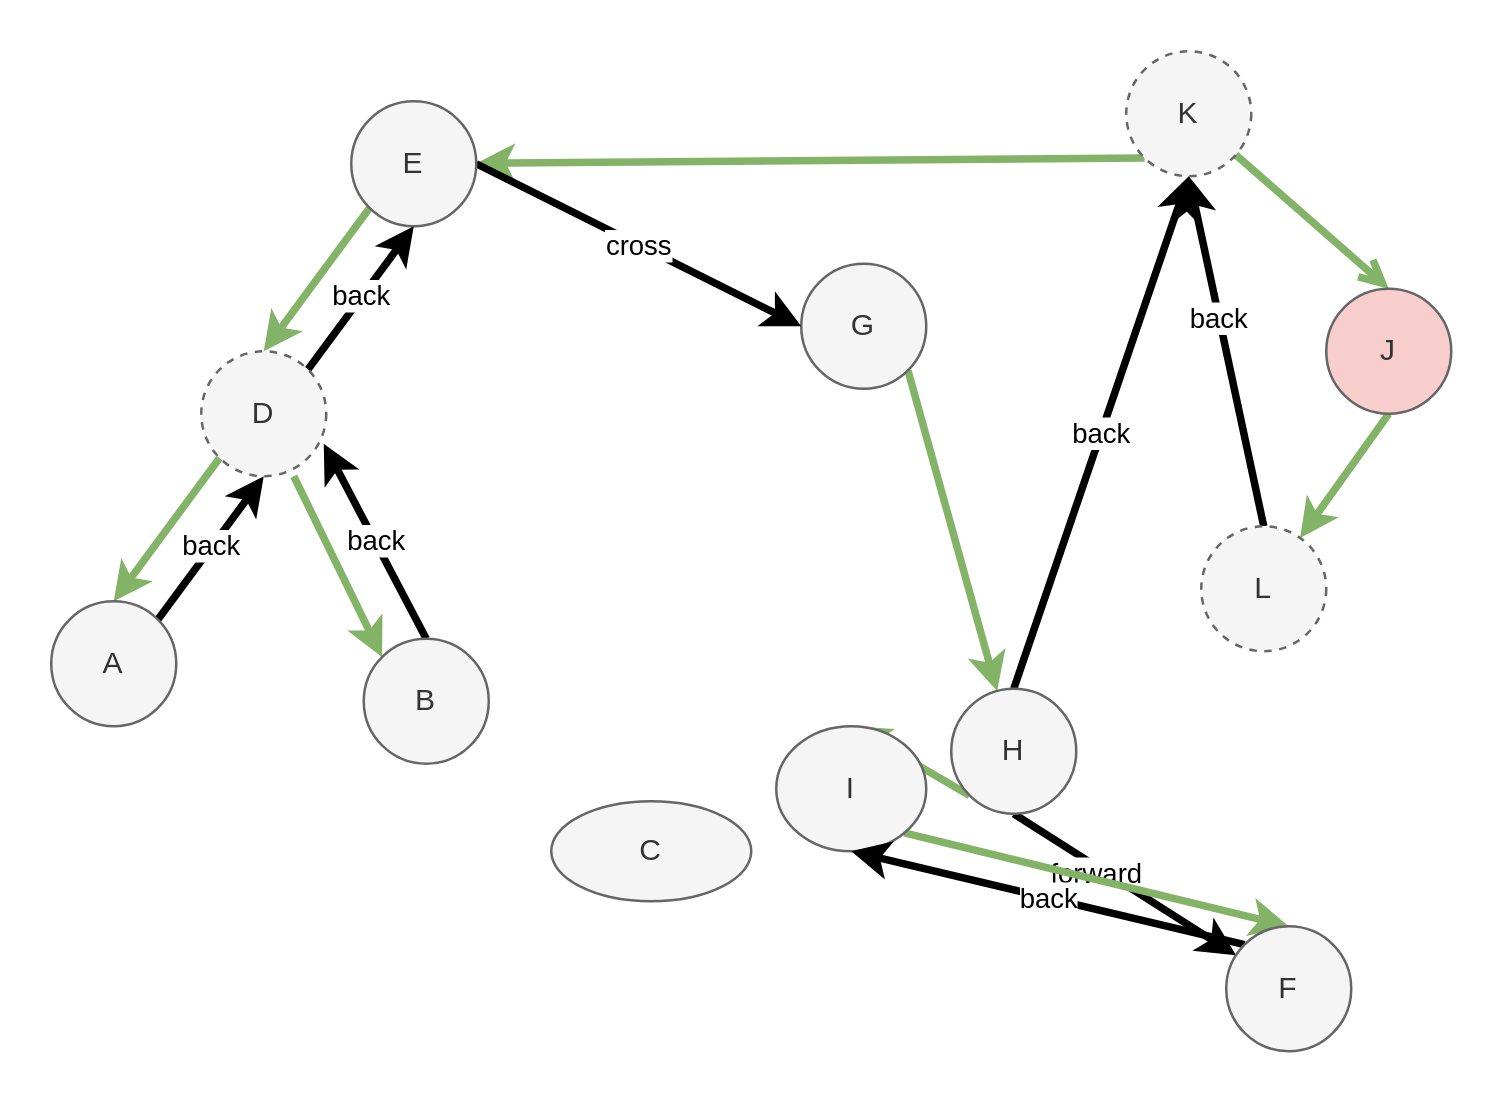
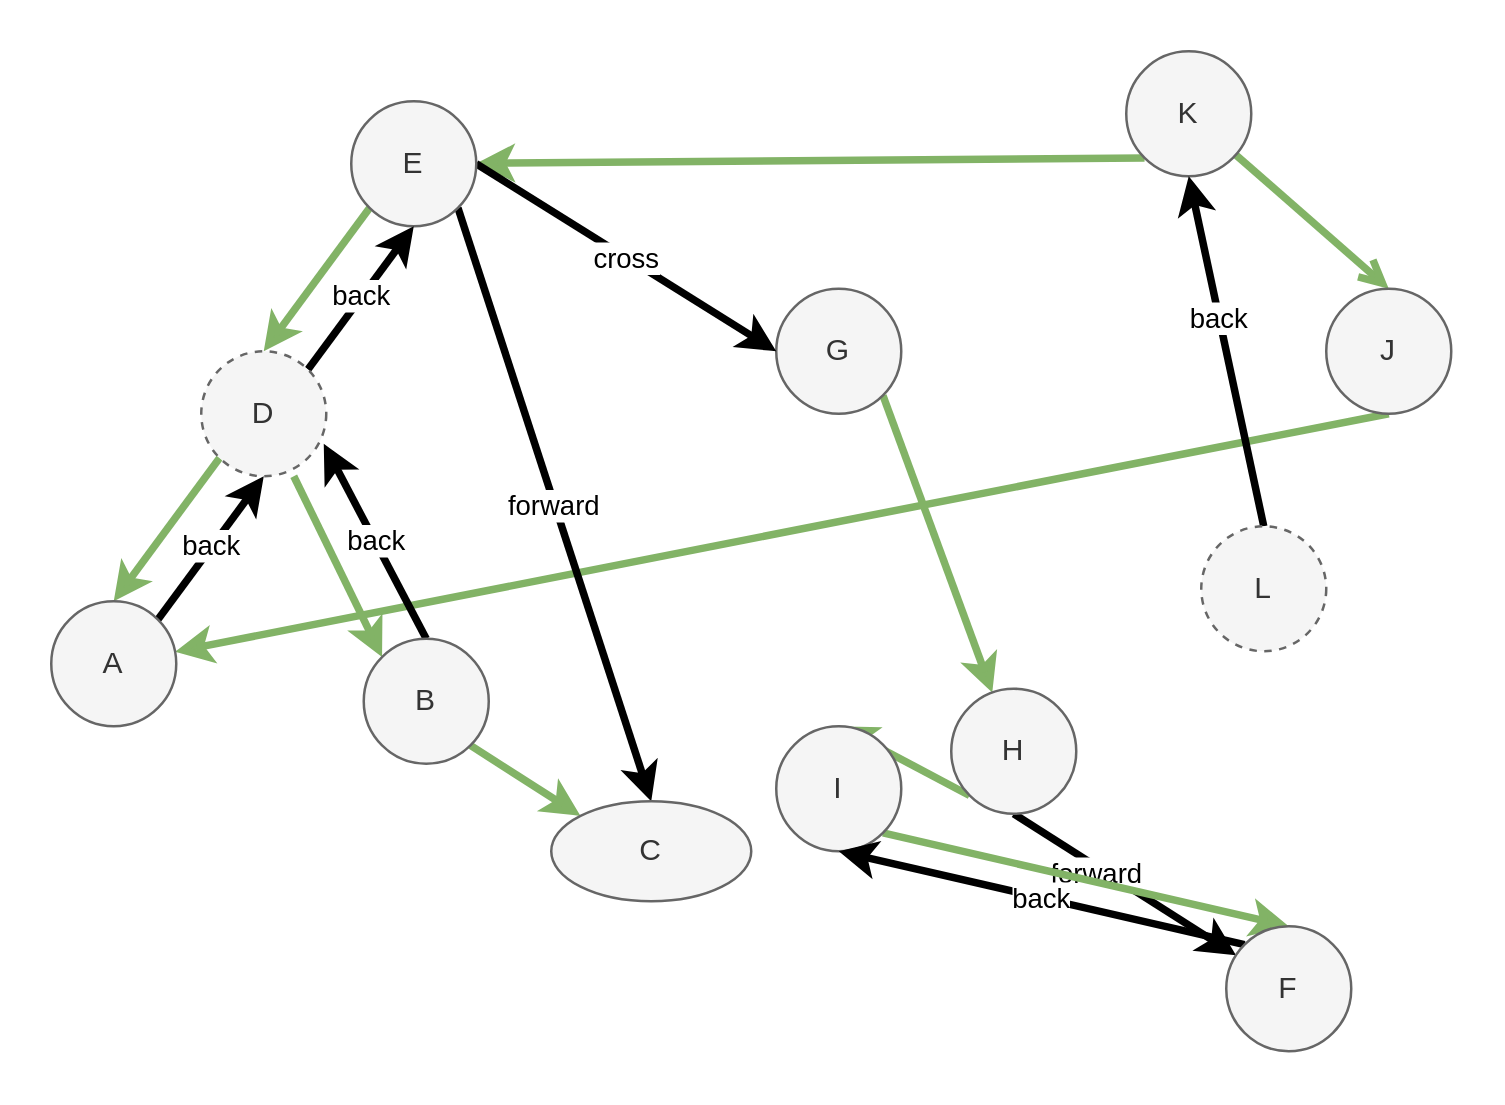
node "K": style dashed -> solid
edge "H" -> "K": removed, label "back"
node "G": moved (864, 326) -> (839, 351)
edge "E" -> "C": added, label "forward"
node "J": fillcolor #f8cecc -> #f5f5f5
edge "J" -> "L": now "J" -> "A"
edge "B" -> "C": added
node "I": size 150x125 -> 125x125
